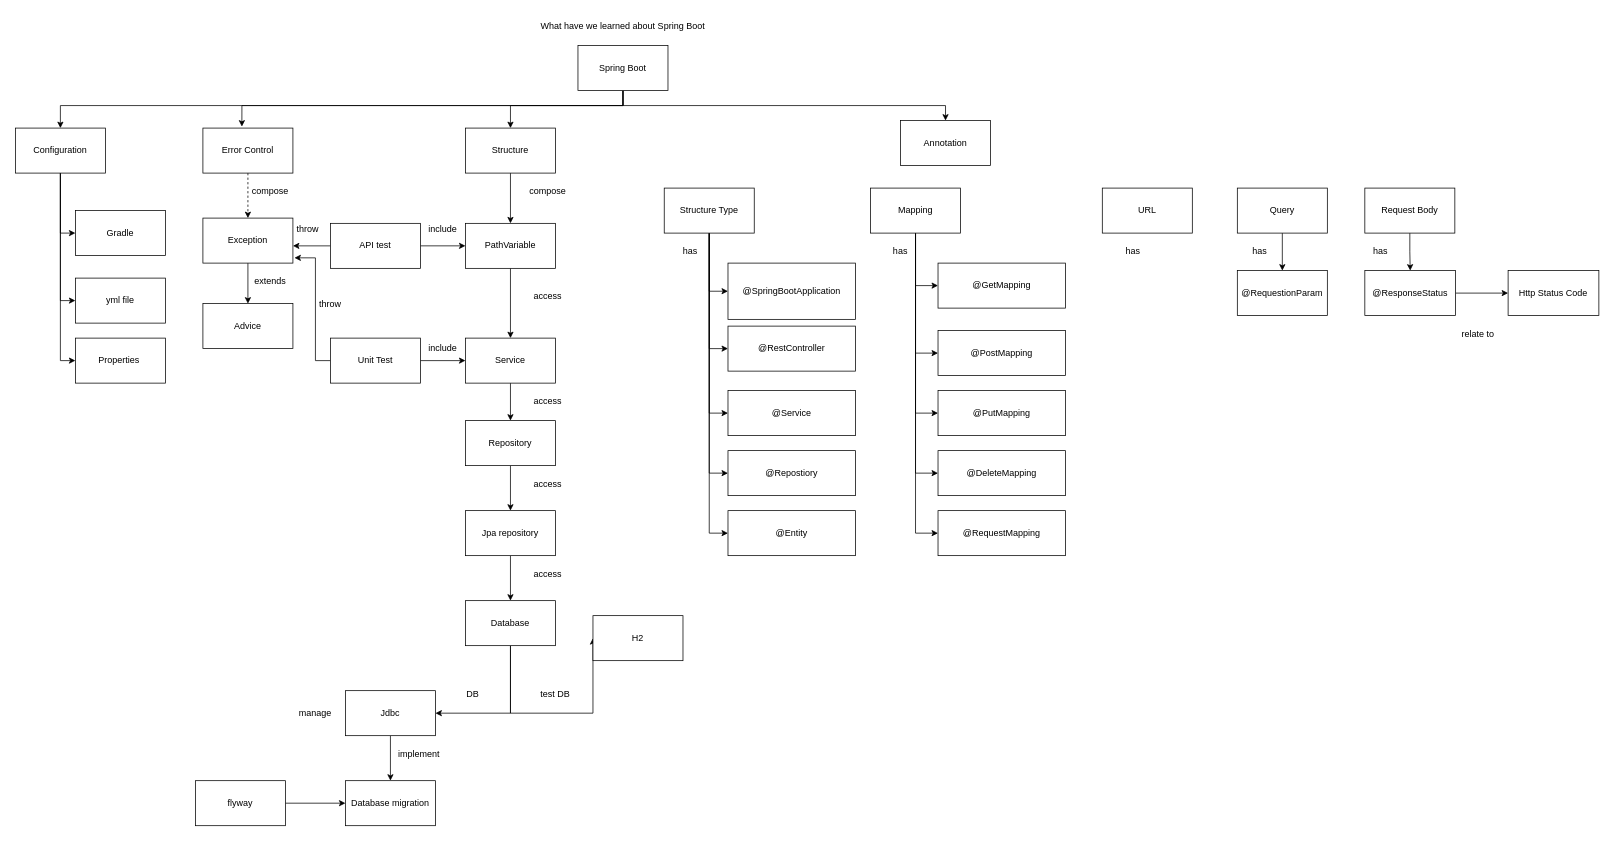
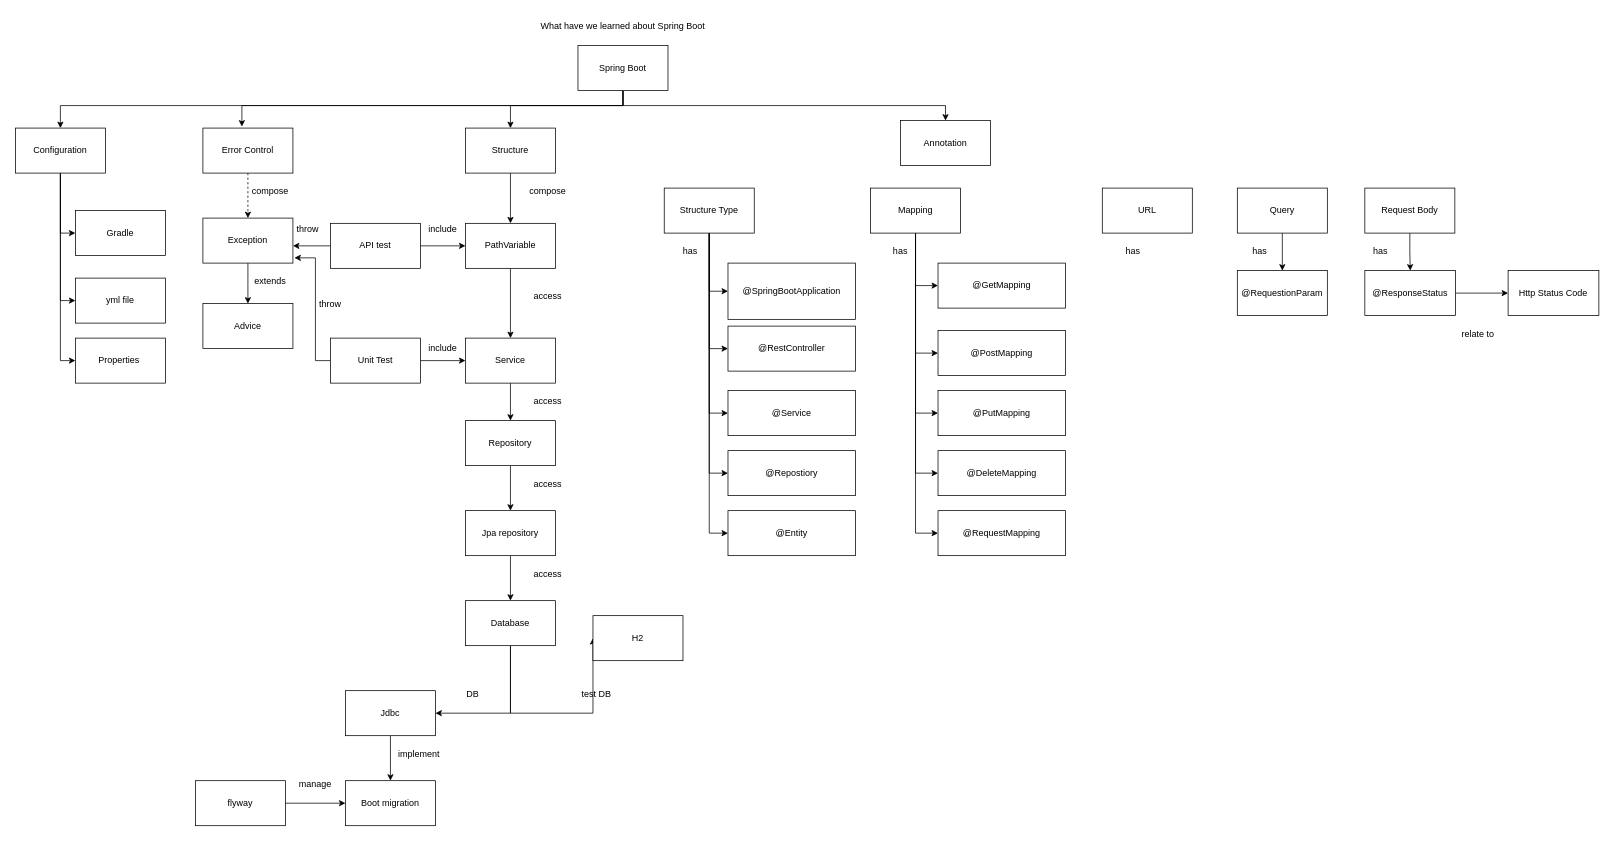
node "test DB": moved (555, 694) -> (597, 694)
node "manage": moved (315, 713) -> (315, 784)
node "Database migration": label "Database migration" -> "Boot migration"
